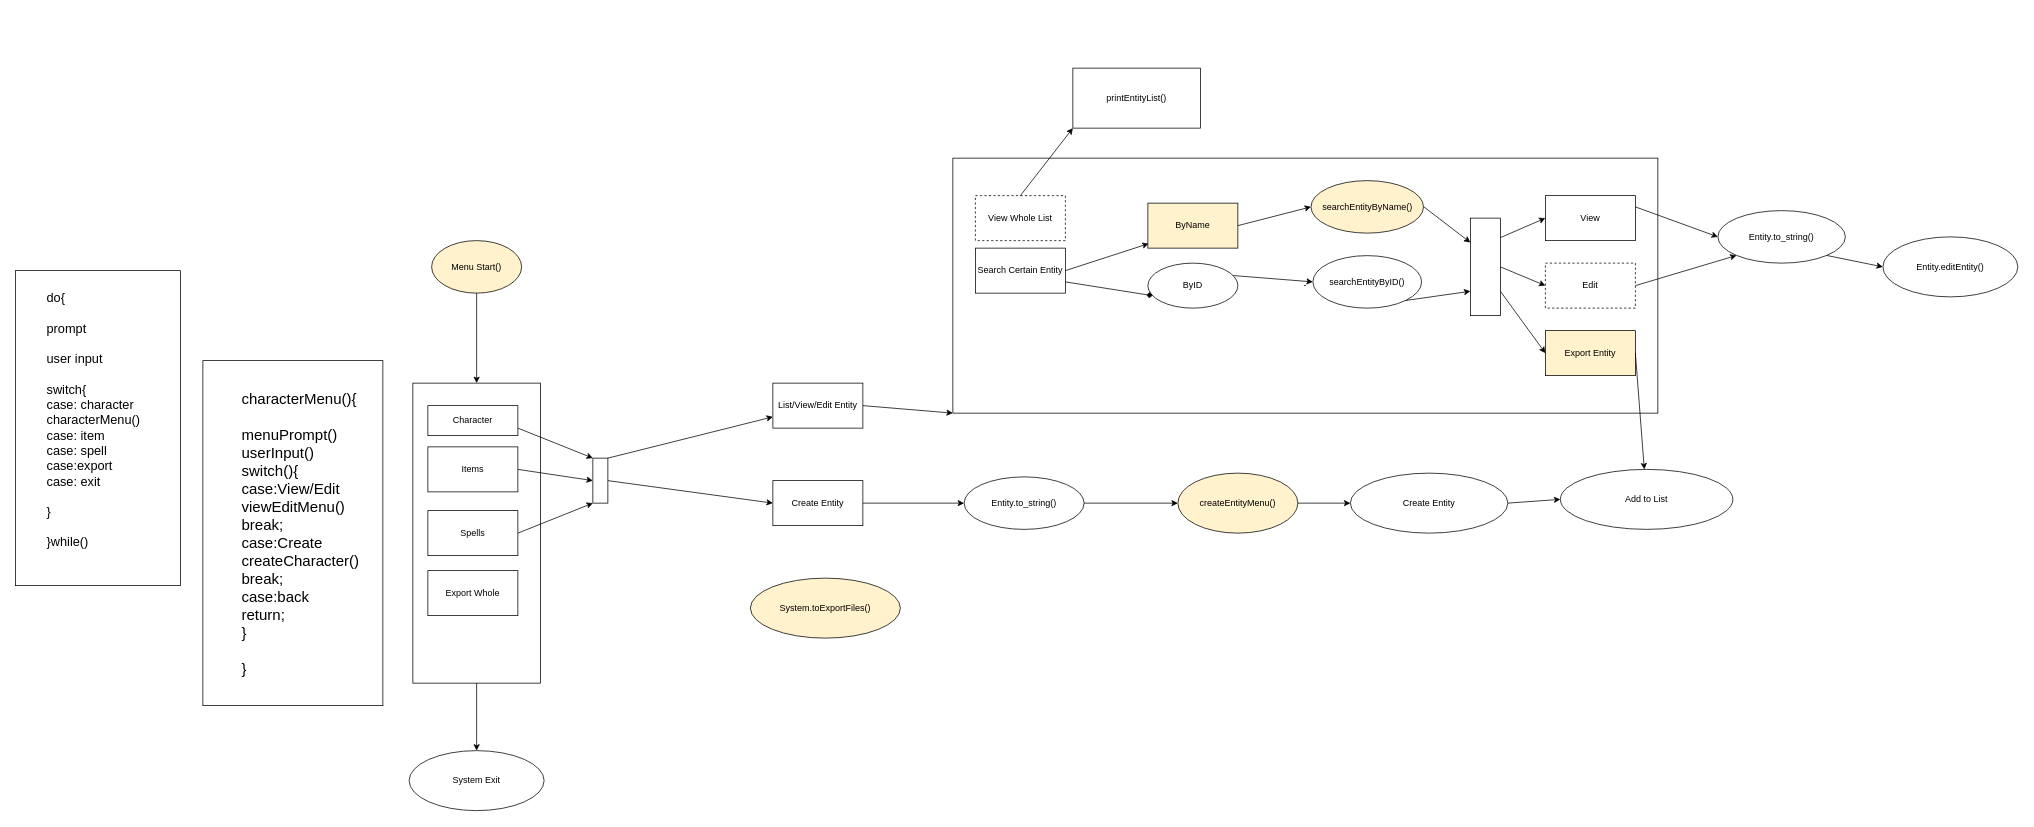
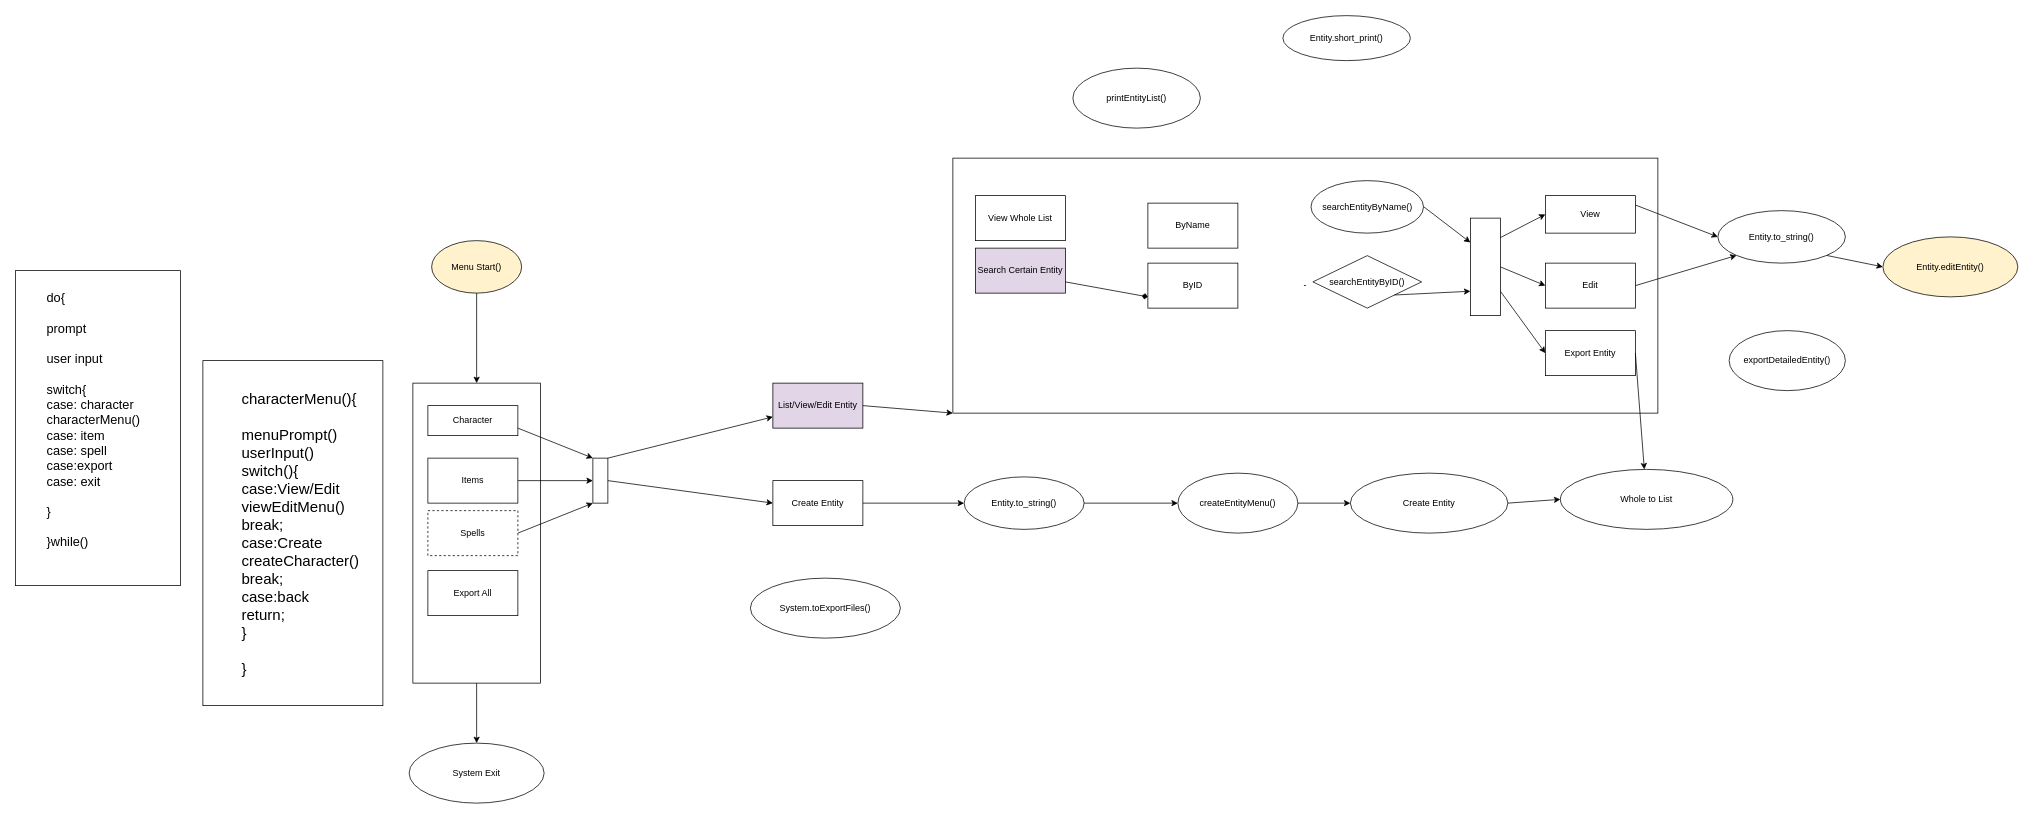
node "Entity.short_print()": added
node "printEntityList()": shape rectangle -> ellipse
edge "View Whole List" -> "printEntityList()": removed
node "searchEntityByName()": fillcolor #fff2cc -> #ffffff
edge "ByName" -> "searchEntityByName()": removed
node "View Whole List": style dashed -> solid
node "View": size 90x45 -> 90x38
node "ByName": fillcolor #fff2cc -> #ffffff
edge "Search Certain Entity" -> "ByName": removed
node "Entity.editEntity()": fillcolor #ffffff -> #fff2cc
node "Search Certain Entity": fillcolor #ffffff -> #e1d5e7
edge "ByID" -> "searchEntityByID()": removed
node "searchEntityByID()": shape ellipse -> diamond
node "ByID": shape ellipse -> rectangle
node "Edit": style dashed -> solid
node "Export Entity": fillcolor #fff2cc -> #ffffff
node "exportDetailedEntity()": added
node "List/View/Edit Entity": fillcolor #ffffff -> #e1d5e7
node "Items": moved (473, 469) -> (473, 480)
node "Add to List": label "Add to List" -> "Whole to List"
node "createEntityMenu()": fillcolor #fff2cc -> #ffffff
node "Spells": style solid -> dashed
node "Export Whole": label "Export Whole" -> "Export All"
node "System.toExportFiles()": fillcolor #fff2cc -> #ffffff
node "System Exit": moved (477, 780) -> (477, 773)
